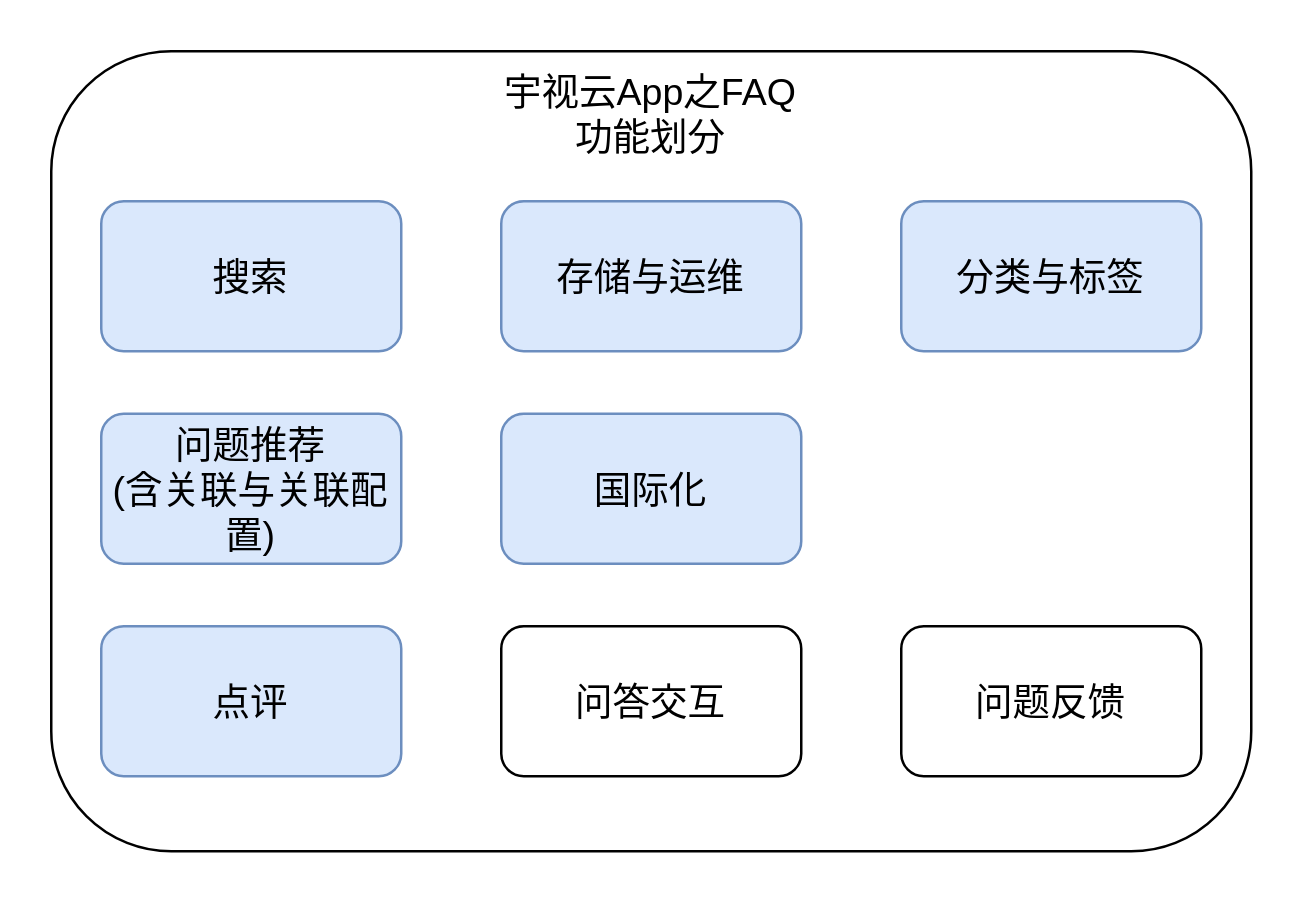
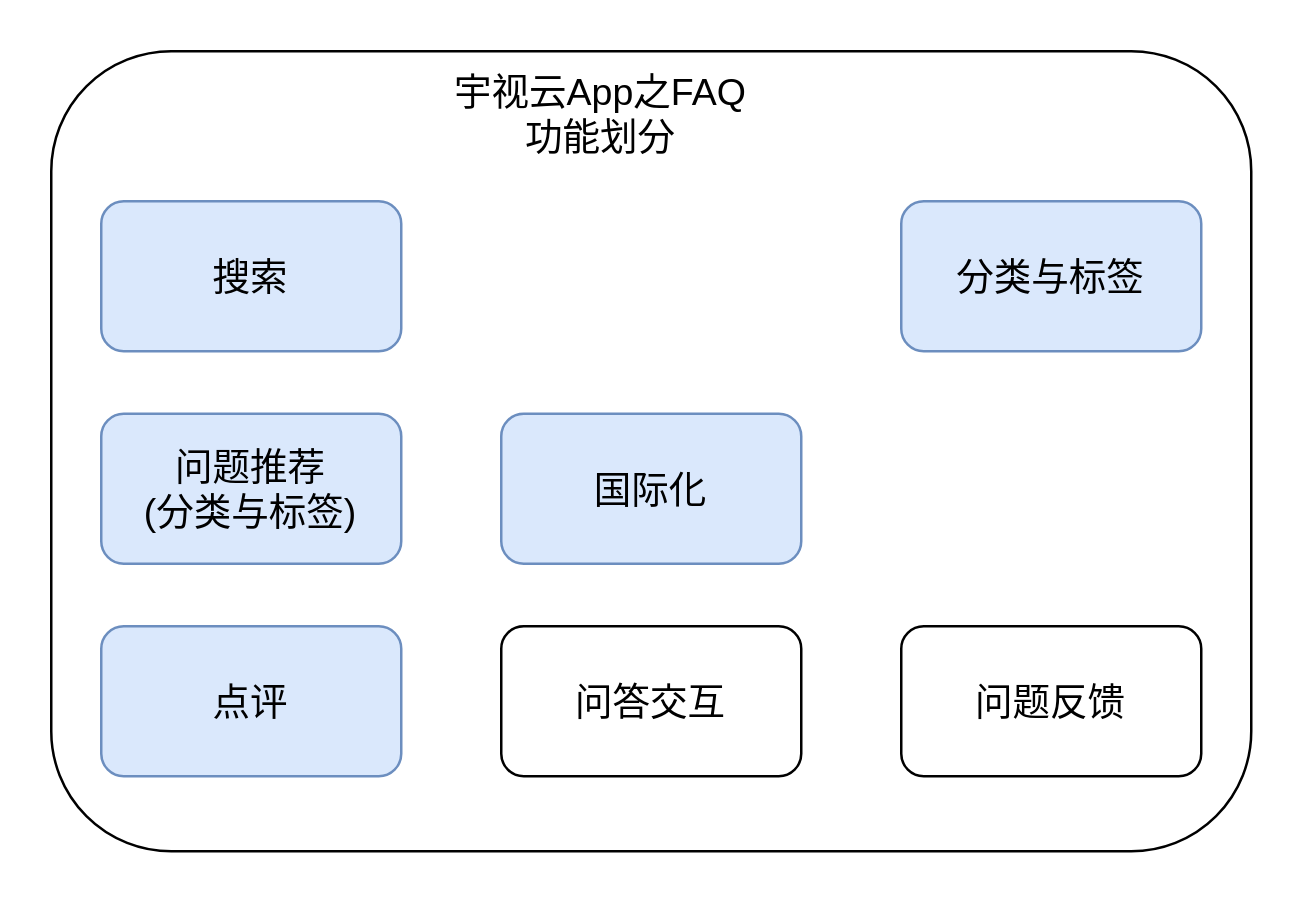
node "宇视云App之FAQ功能划分": moved (651, 114) -> (601, 114)
node "存储与运维": removed
node "问题推荐 (含关联与关联配置)": label "问题推荐 (含关联与关联配置)" -> "问题推荐 (分类与标签)"
